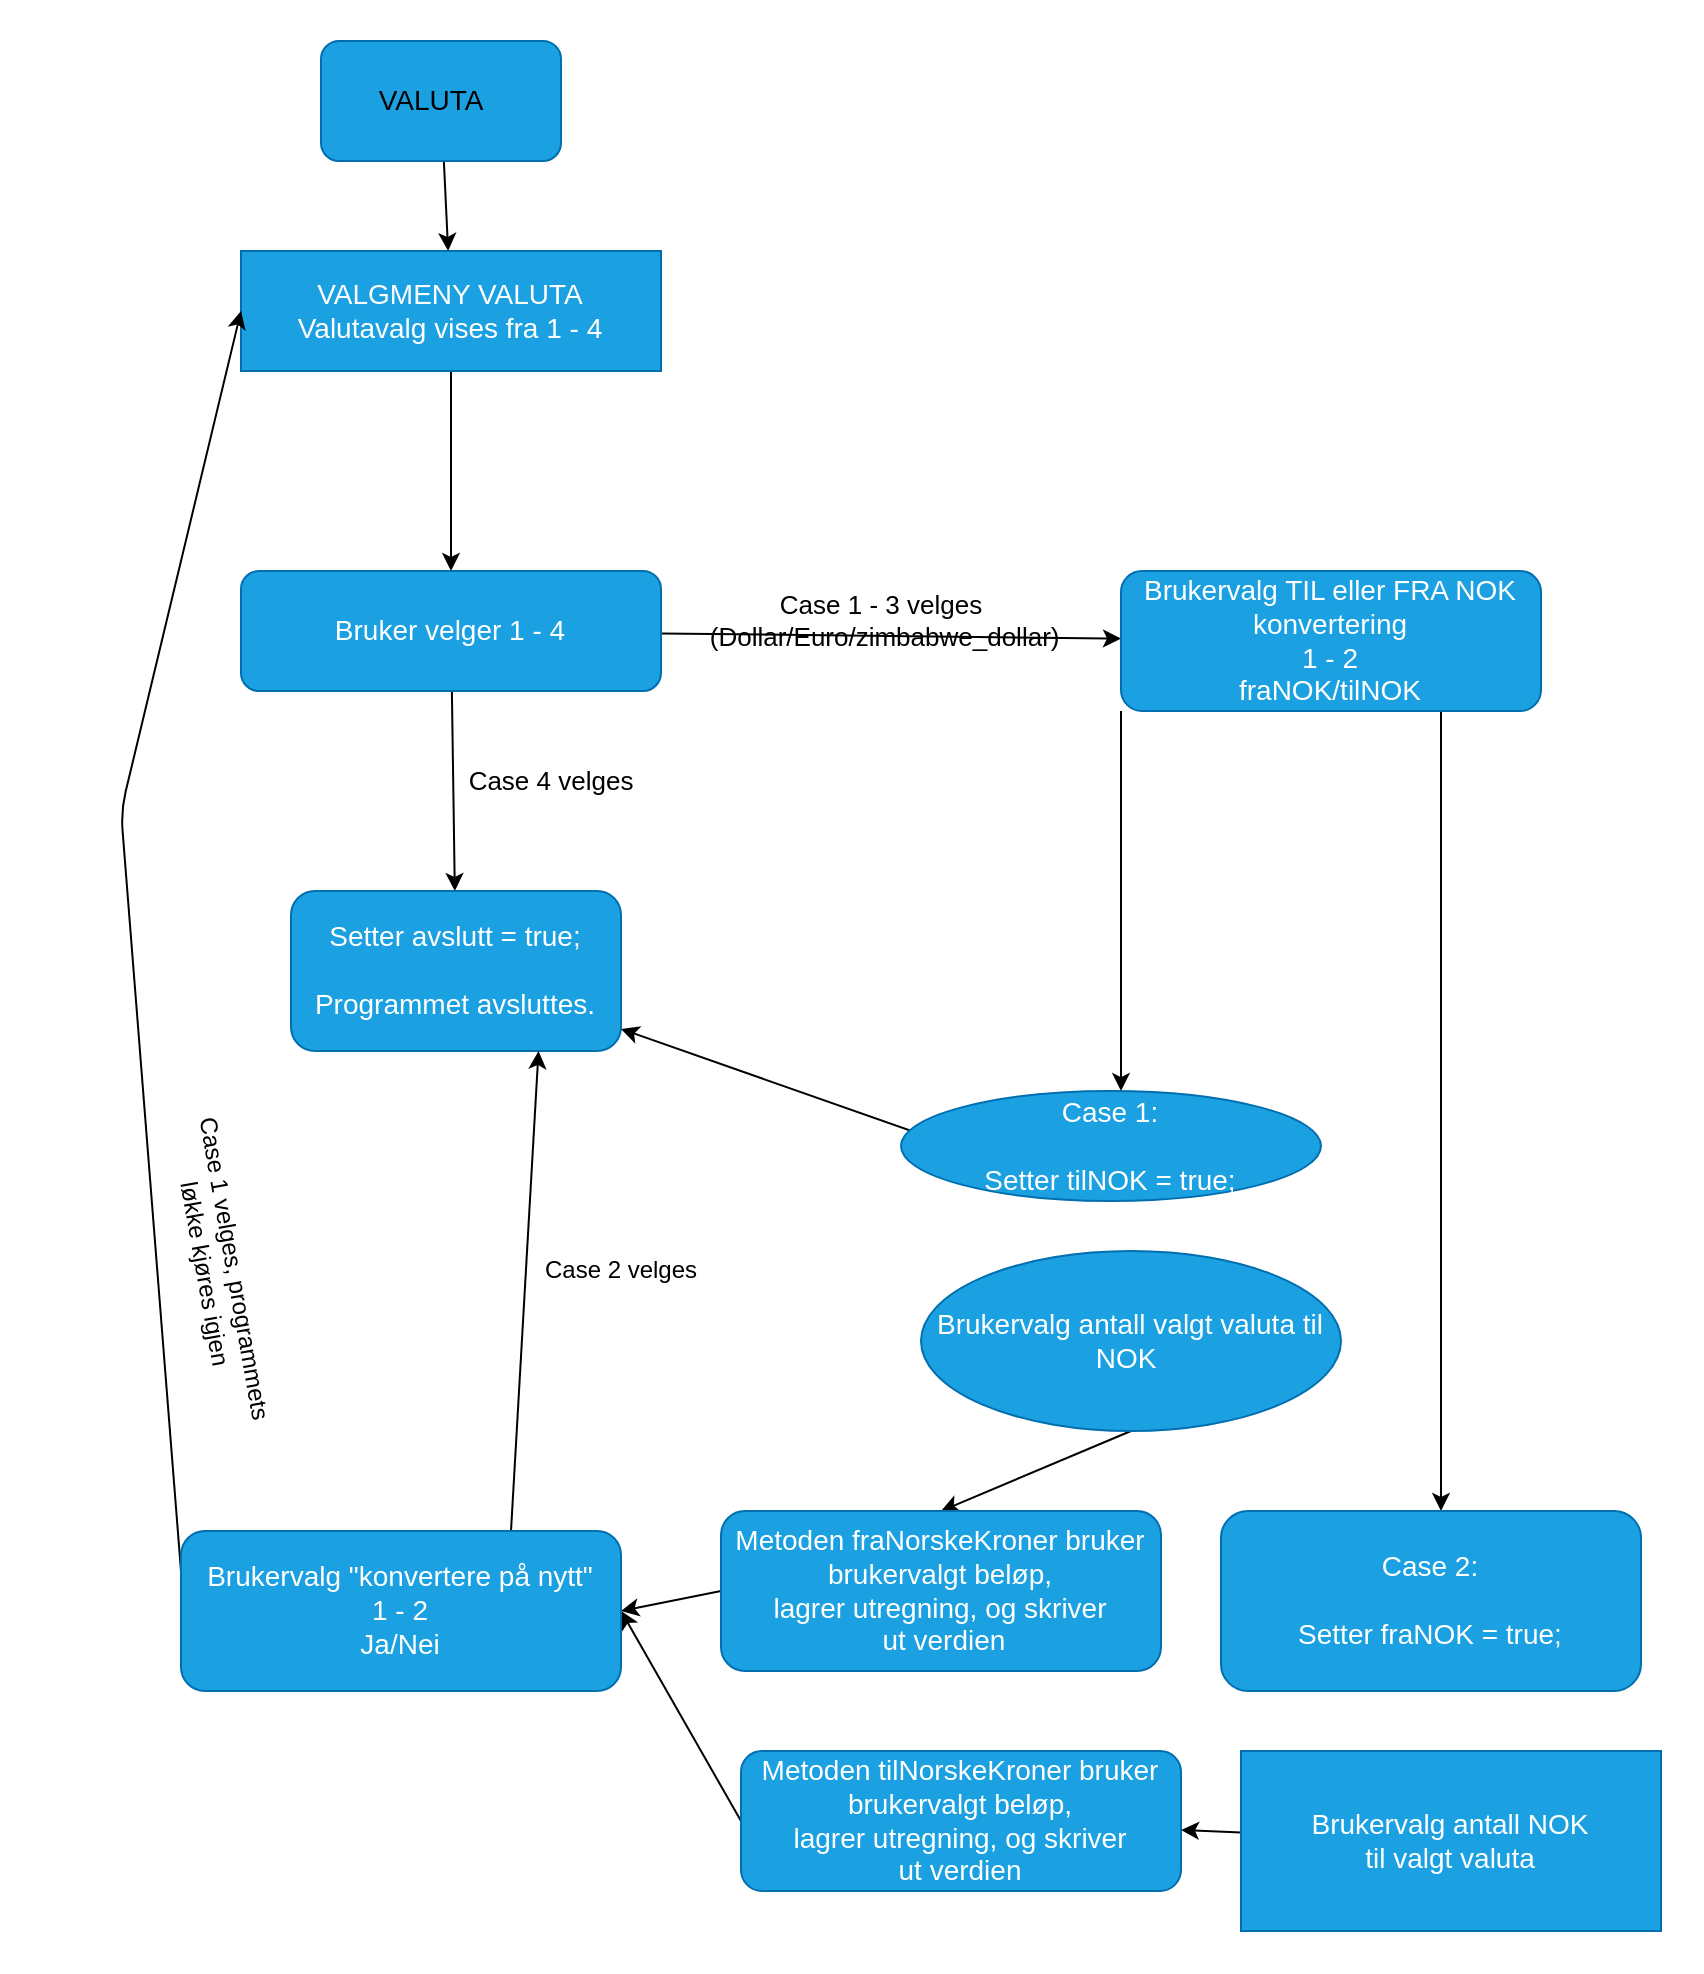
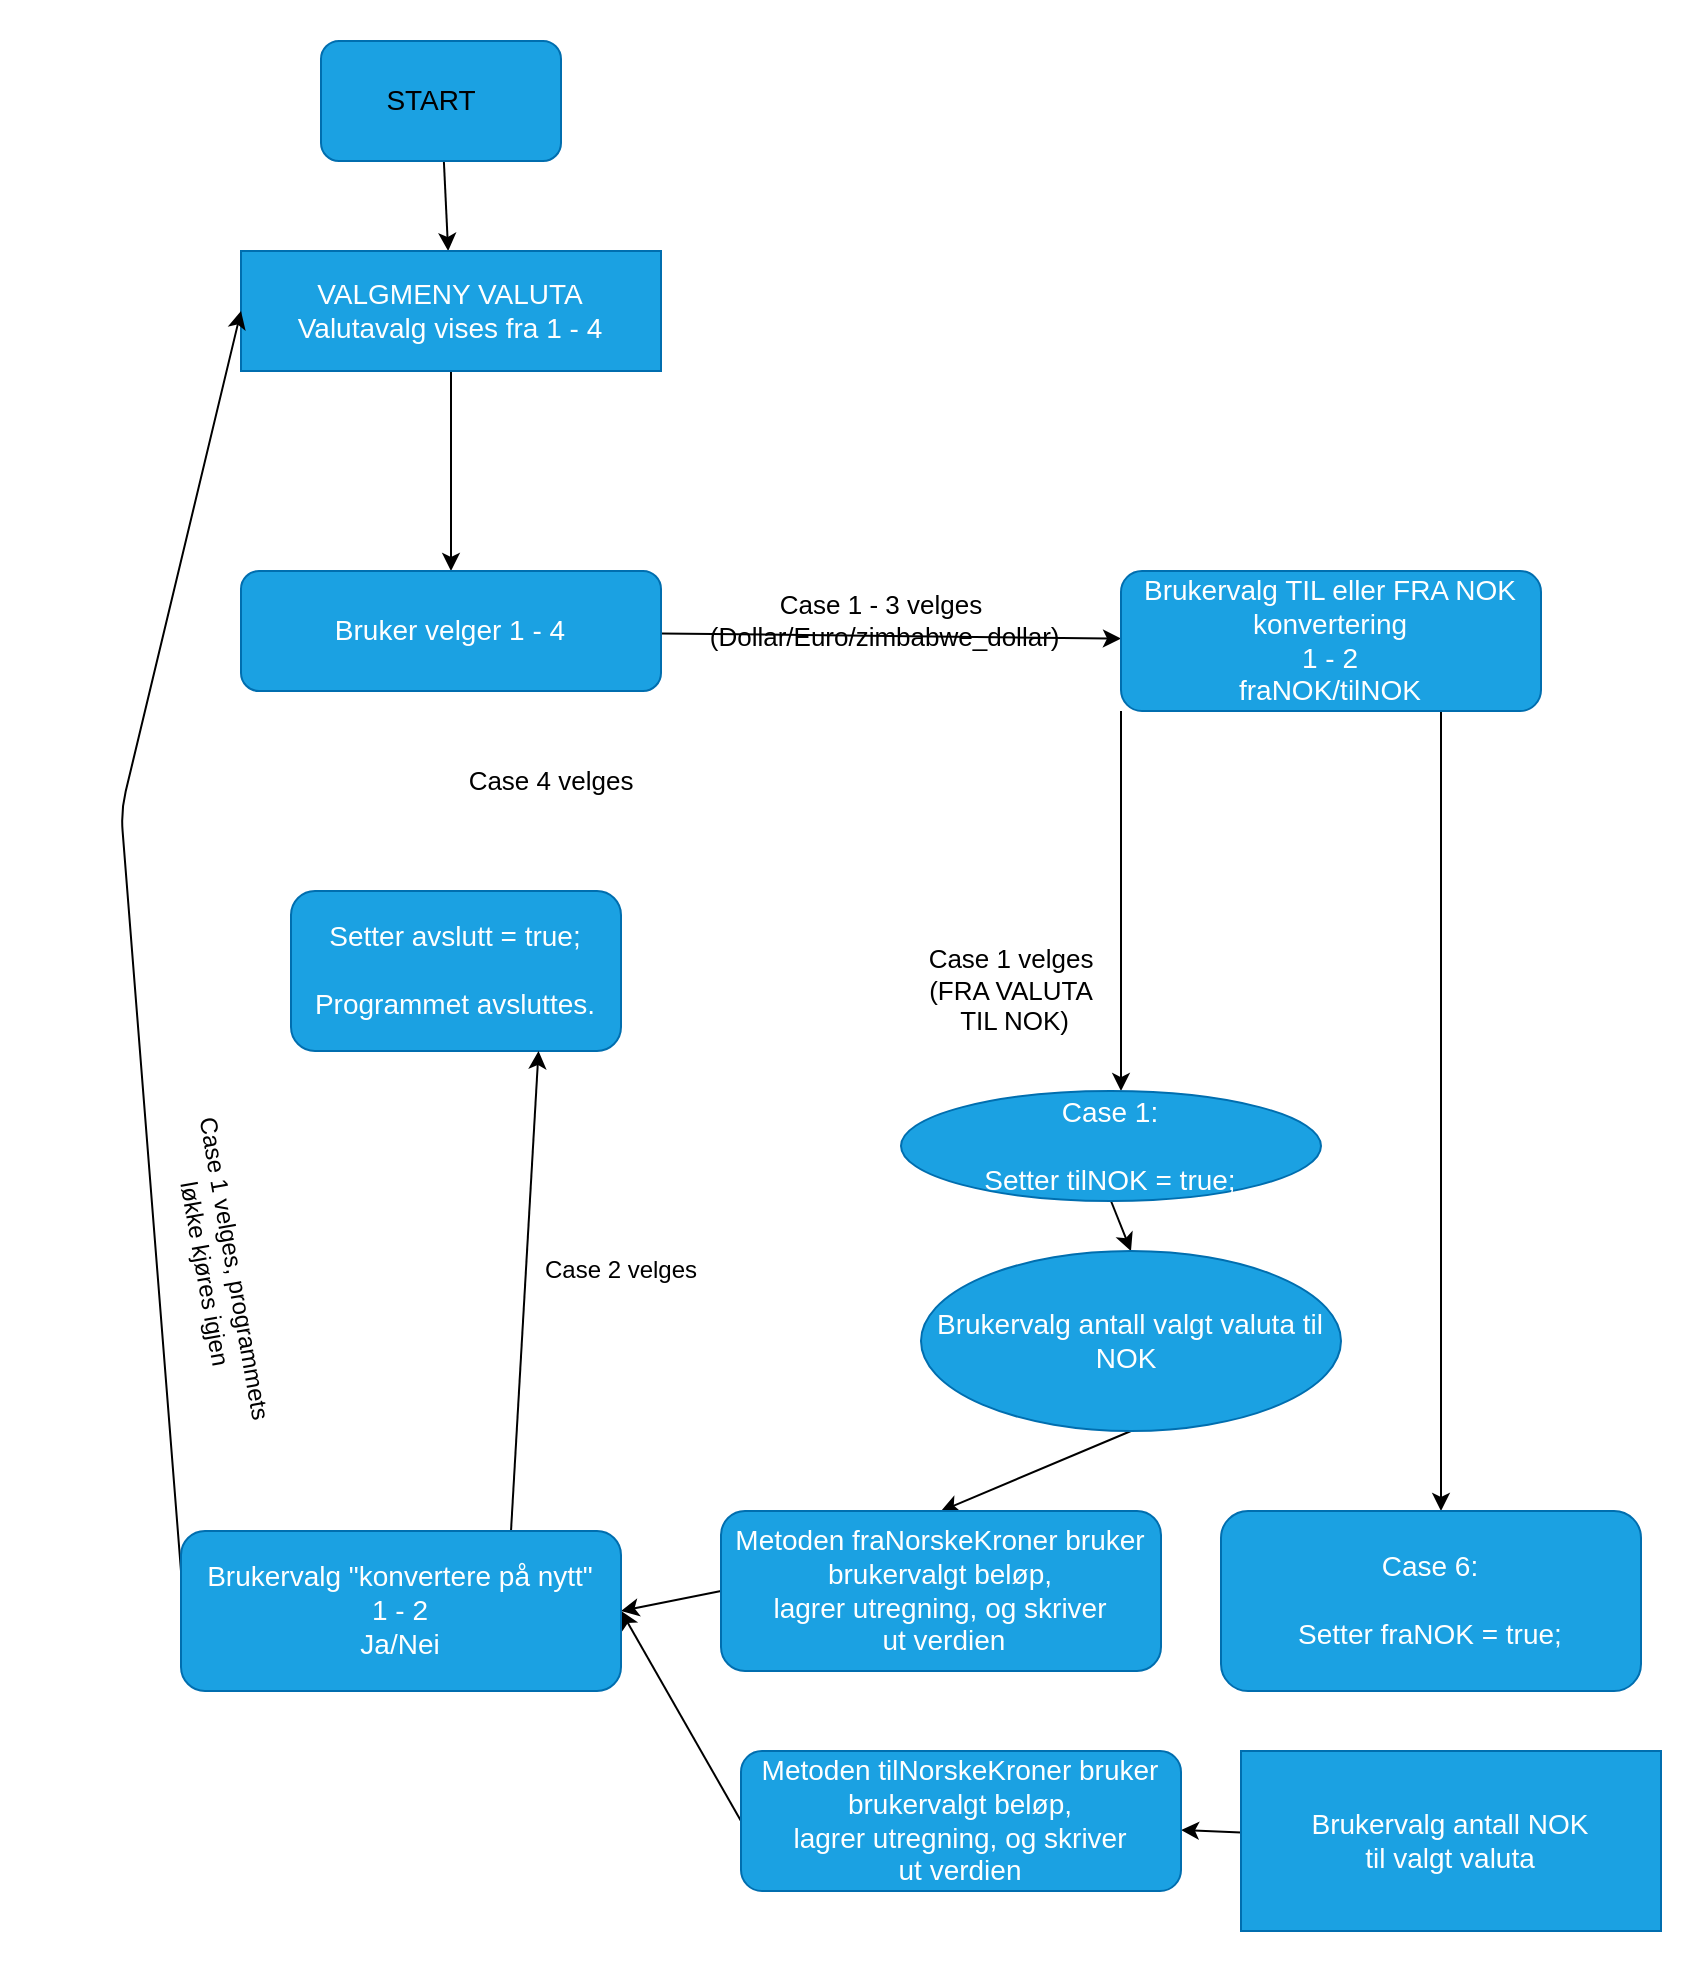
node "VALUTA": label "VALUTA" -> "START"
edge "Bruker velger 1 - 4" -> "Setter avslutt = true; Programmet avsluttes.": removed
node "Case 1 velges (FRA VALUTA TIL NOK)": added
edge "Case 1: Setter tilNOK = true;" -> "Setter avslutt = true; Programmet avsluttes.": now "Case 1: Setter tilNOK = true;" -> "Brukervalg antall valgt valuta til NOK"
node "Case 2: Setter fraNOK = true;": label "Case 2: Setter fraNOK = true;" -> "Case 6: Setter fraNOK = true;"
